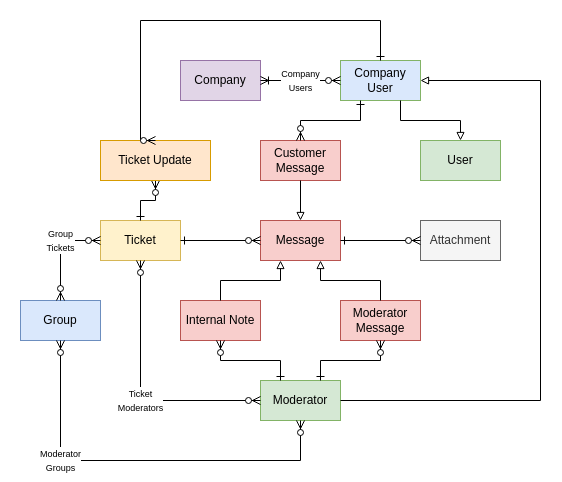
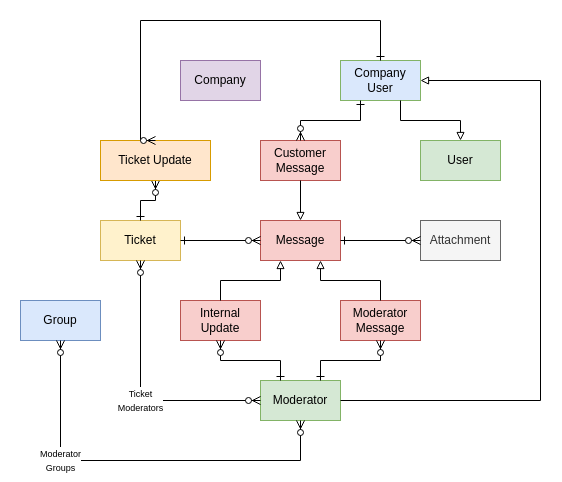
edge "Company" -- "Company User": removed, label "Company Users"
edge "Ticket" -- "Group": removed, label "Group Tickets"
node "Internal Note": label "Internal Note" -> "Internal Update"
